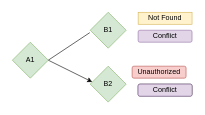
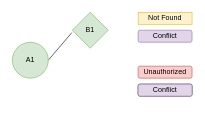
node "B1": moved (108, 30) -> (90, 30)
node "A1": shape diamond -> ellipse
node "Unauthorized": moved (159, 72) -> (165, 72)
edge "A1" -> "B2": removed
node "B2": removed
